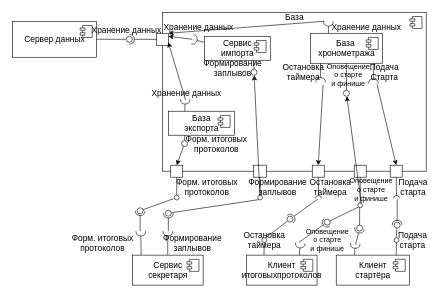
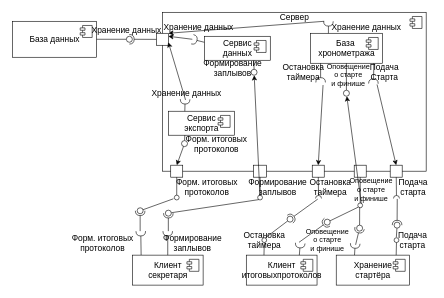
node "База": label "База" -> "Сервер"
node "Сервер данных": label "Сервер данных" -> "База данных"
node "Сервис импорта": label "Сервис импорта" -> "Сервис данных"
node "База экспорта": label "База экспорта" -> "Сервис экспорта"
node "Сервиссекретаря": label "Сервиссекретаря" -> "Клиентсекретаря"
node "Клиентстартёра": label "Клиентстартёра" -> "Хранениестартёра"
